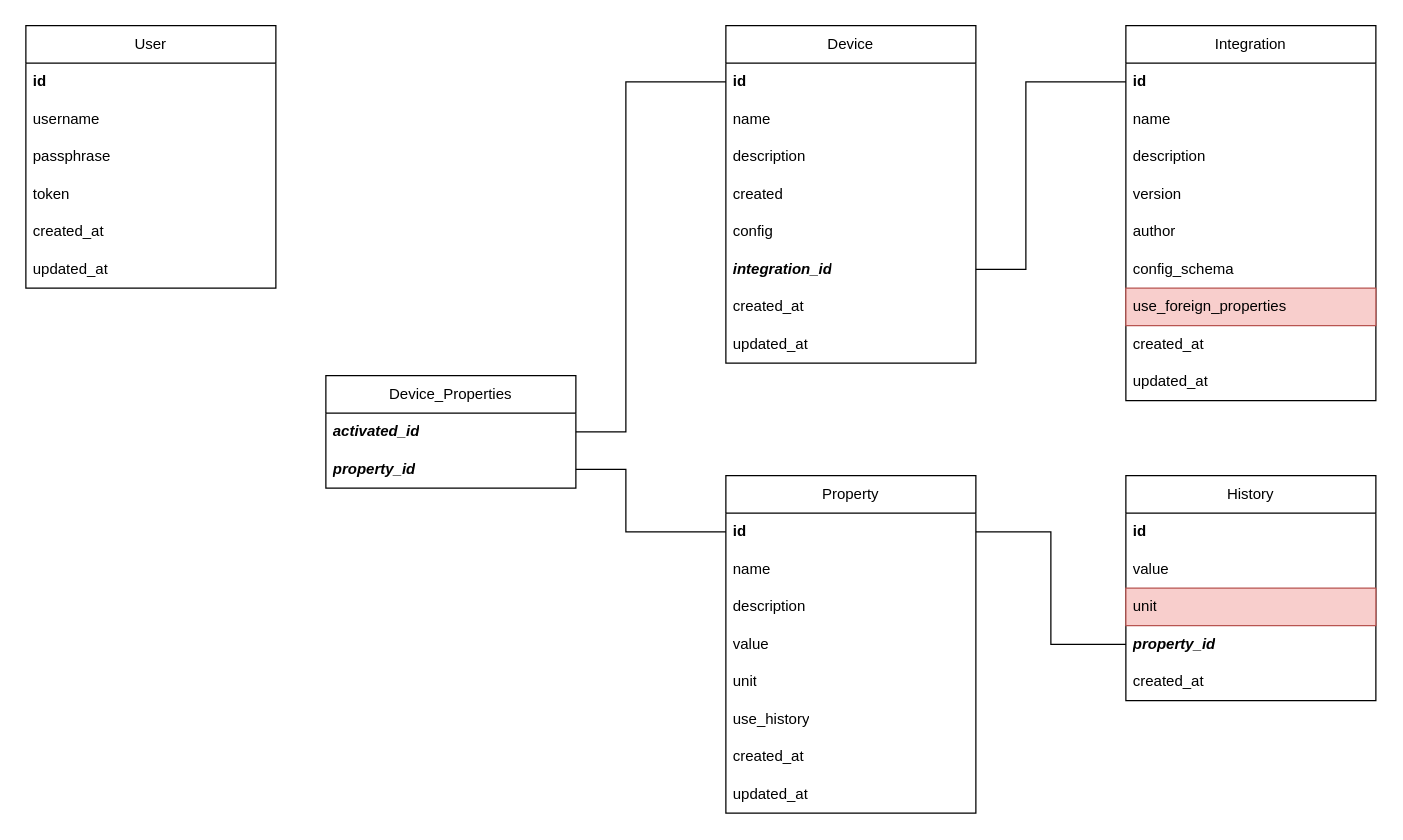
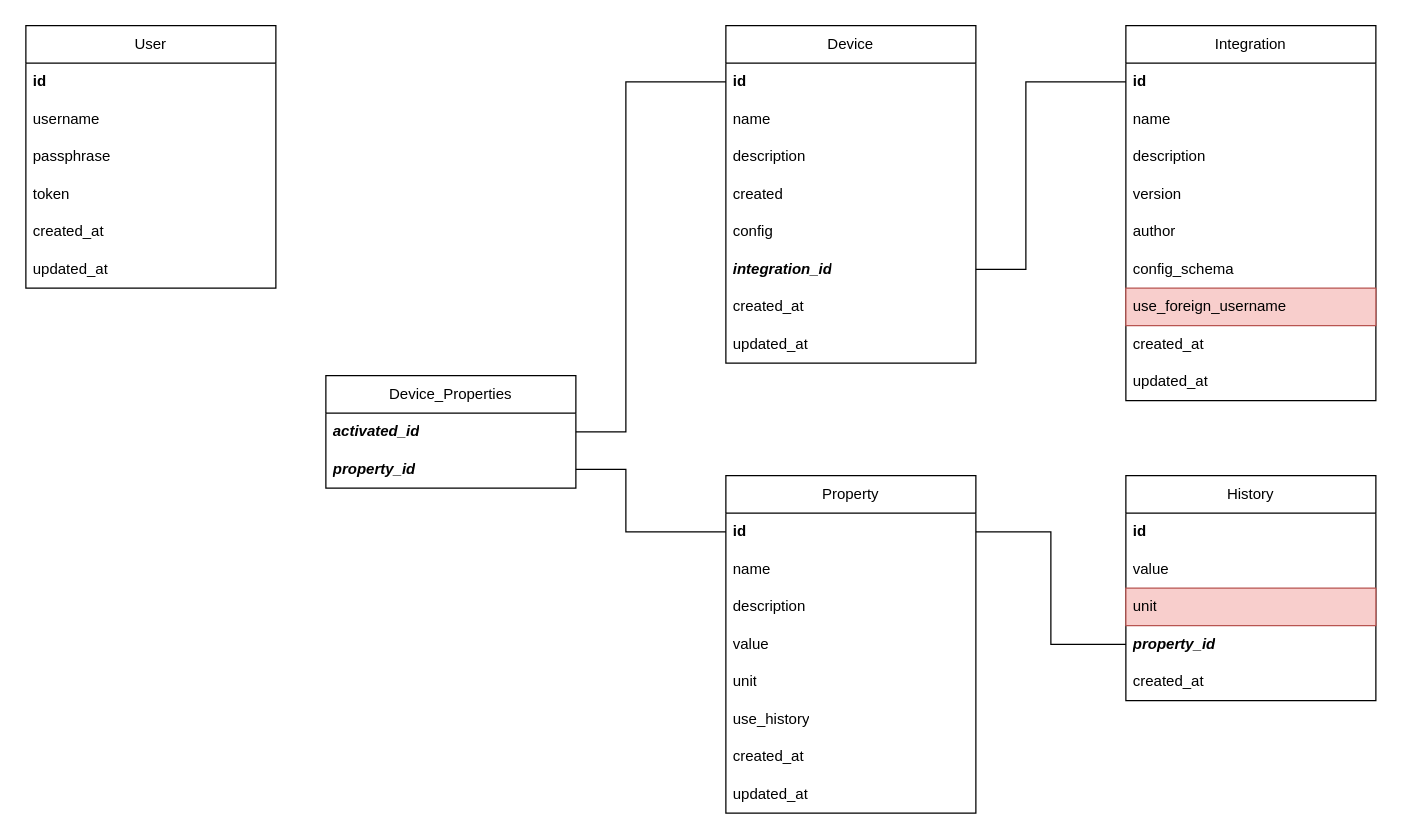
node "use_foreign_properties": label "use_foreign_properties" -> "use_foreign_username"
